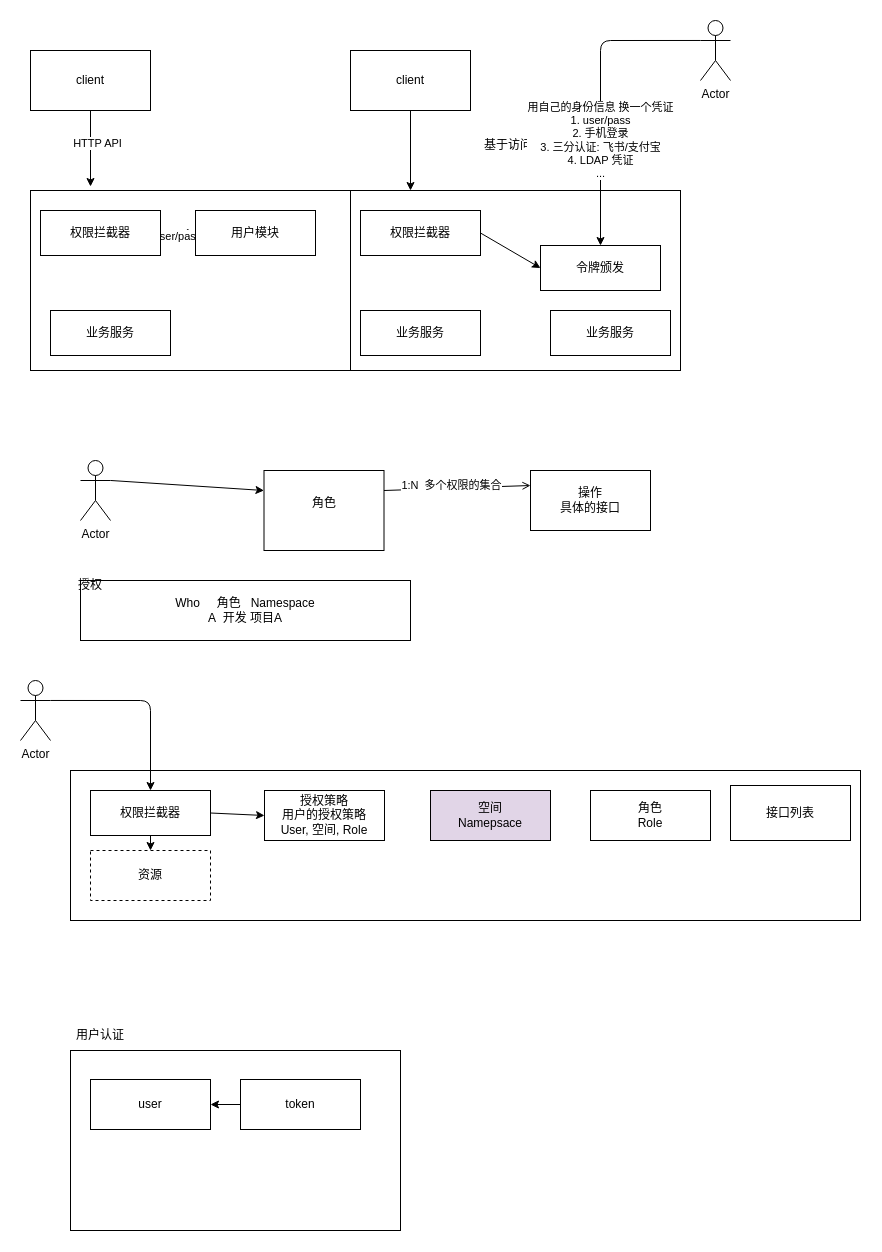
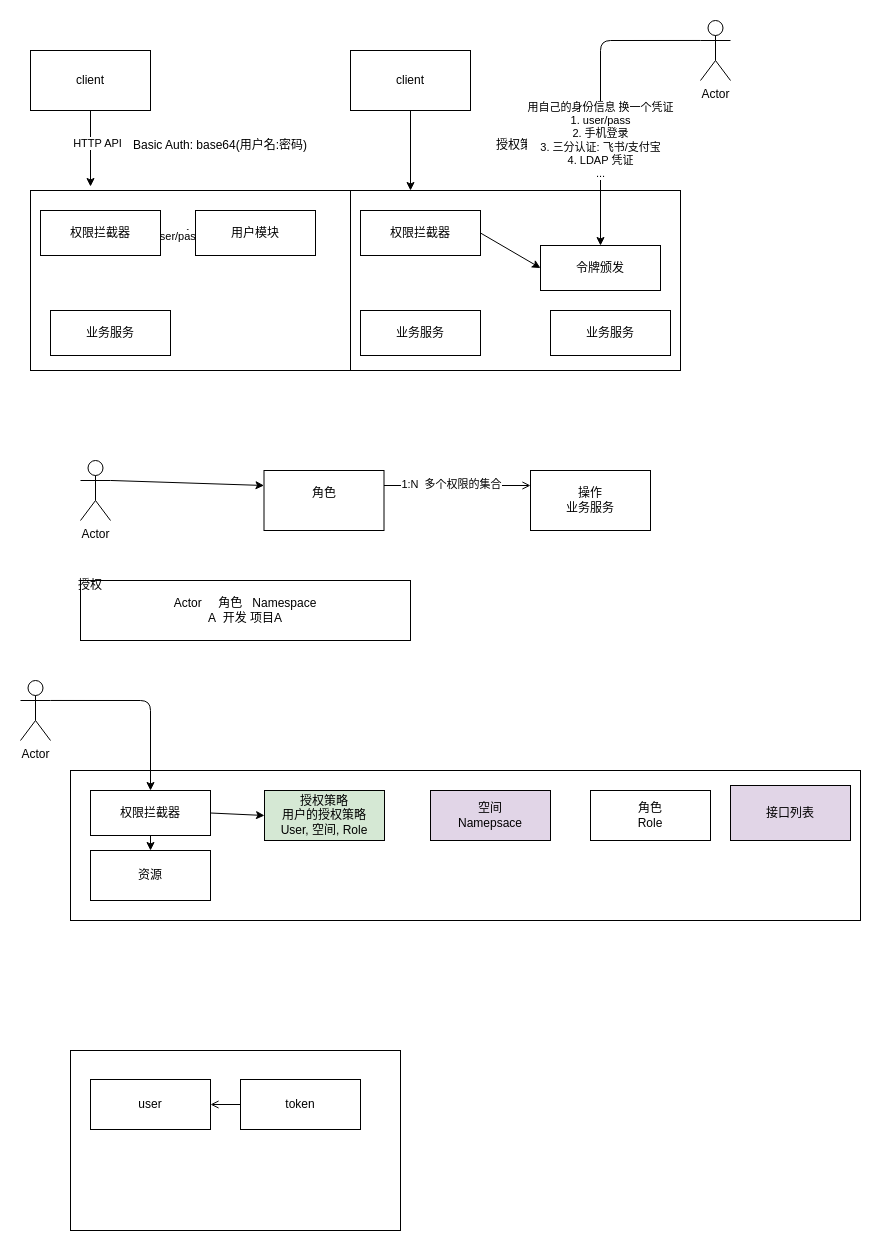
node "Basic Auth: base64(用户名:密码)": added
node "基于访问令牌": label "基于访问令牌" -> "授权策略"
node "操作 具体的接口": label "操作 具体的接口" -> "操作 业务服务"
node "角色": size 120x80 -> 120x60
node "Who 角色 Namespace A 开发 项目A": label "Who 角色 Namespace A 开发 项目A" -> "Actor 角色 Namespace A 开发 项目A"
node "接口列表": fillcolor #ffffff -> #e1d5e7
node "授权策略 用户的授权策略 User, 空间, Role": fillcolor #ffffff -> #d5e8d4
node "资源": style dashed -> solid
node "用户认证": removed
edge "token" -> "user": arrowhead classic -> open
